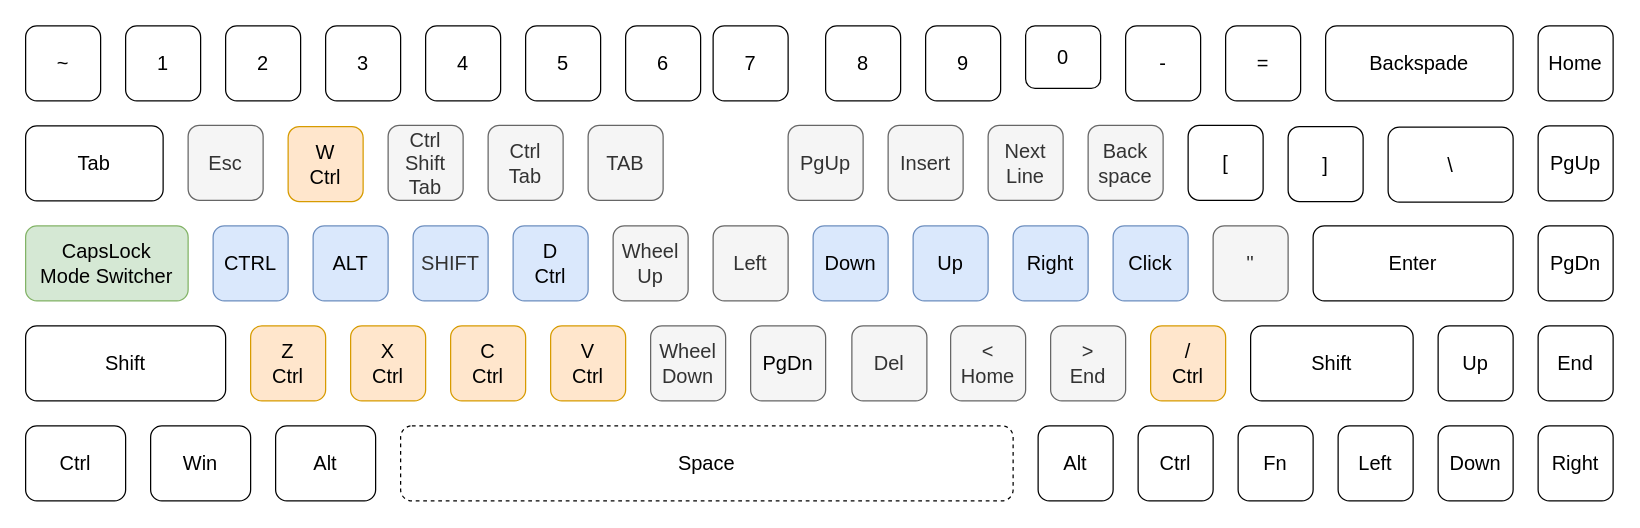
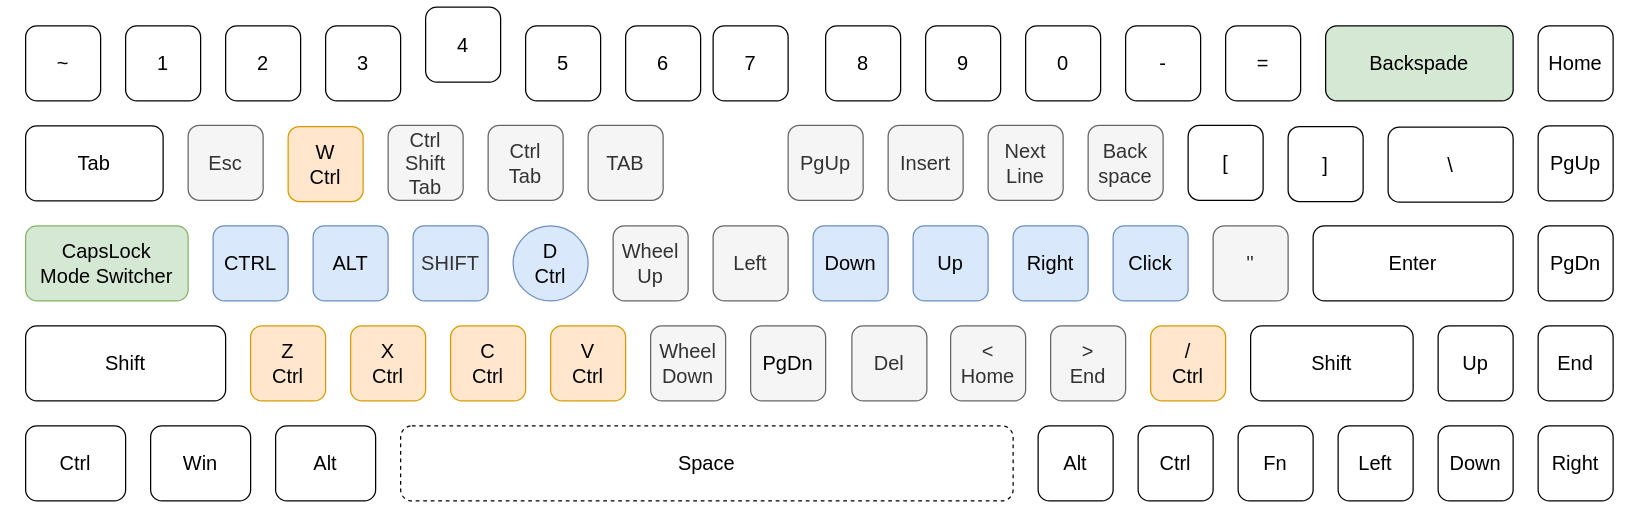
node "0": size 75x63 -> 75x75
node "4": moved (463, 63) -> (463, 44)
node "Backspade": fillcolor #ffffff -> #d5e8d4
node "D Ctrl": shape rounded rectangle -> ellipse
